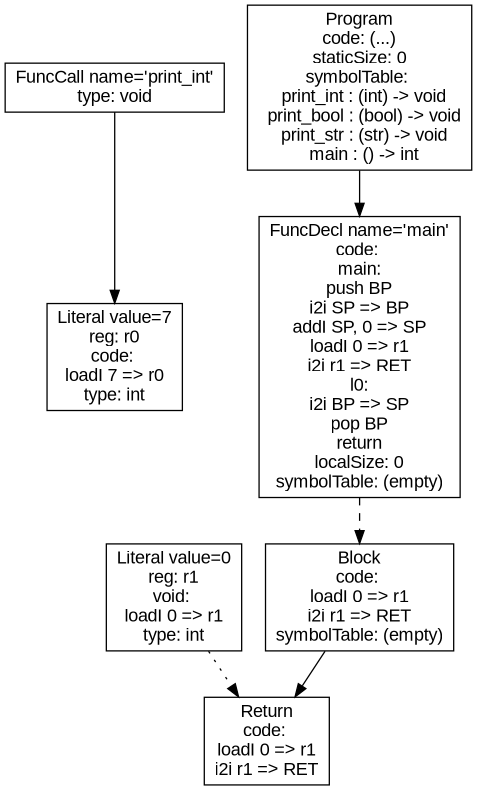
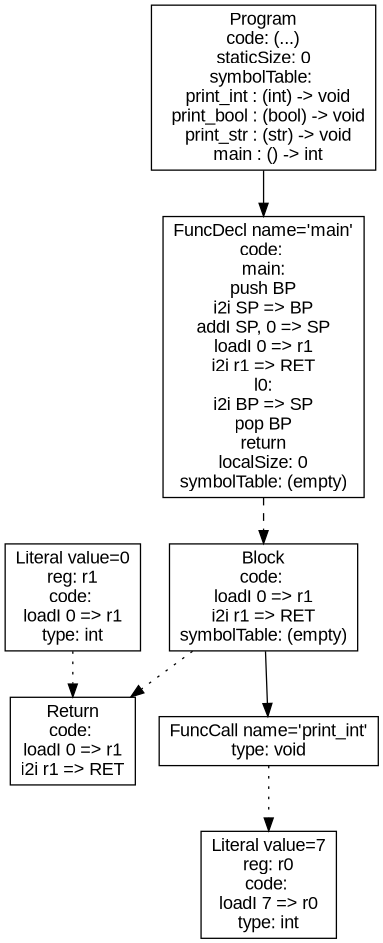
edge "FuncCall name='print_int' type: void" -> "Literal value=7 reg: r0 code: loadI 7 => r0 type: int": style solid -> dotted
node "Literal value=0 reg: r1 void: loadI 0 => r1 type: int": label "Literal value=0 reg: r1 void: loadI 0 => r1 type: int" -> "Literal value=0 reg: r1 code: loadI 0 => r1 type: int"
edge "Block code: loadI 0 => r1 i2i r1 => RET symbolTable: (empty)" -> "Return code: loadI 0 => r1 i2i r1 => RET": style solid -> dotted
edge "Block code: loadI 0 => r1 i2i r1 => RET symbolTable: (empty)" -> "FuncCall name='print_int' type: void": added
